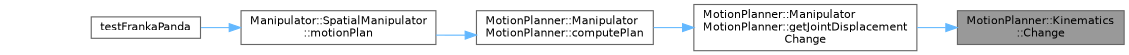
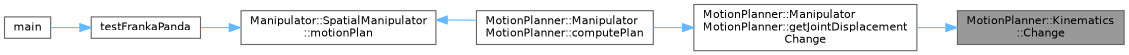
node "main": added
edge "Manipulator::SpatialManipulator ::motionPlan" -> "MotionPlanner::Manipulator MotionPlanner::computePlan": reversed
